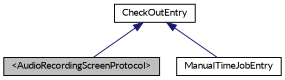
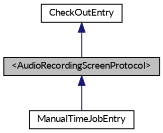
edge "ManualTimeJobEntry" -> "CheckOutEntry": now "ManualTimeJobEntry" -> "<AudioRecordingScreenProtocol>"
